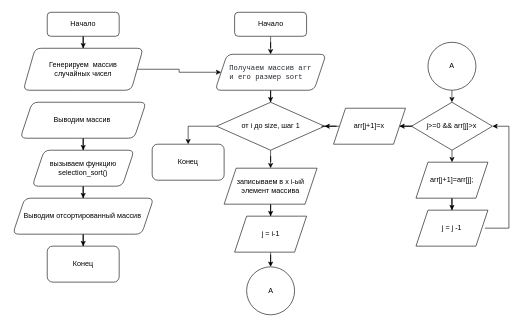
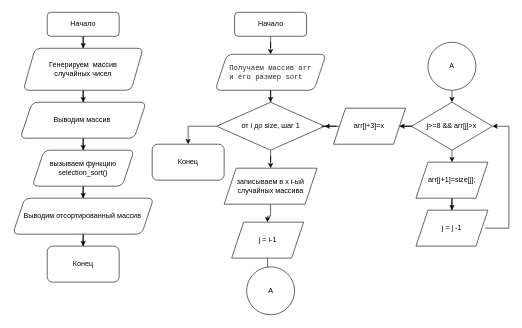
edge "Генерируем массив случайных чисел" -> "Получаем массив arr и его размер sort": now "Генерируем массив случайных чисел" -> "Выводим массив"
node "arr[j+1]=x": label "arr[j+1]=x" -> "arr[j+3]=x"
node "j>=0 && arr[j]>x": label "j>=0 && arr[j]>x" -> "j>=8 && arr[j]>x"
node "arr[j+1]=arr[j];": label "arr[j+1]=arr[j];" -> "arr[j+1]=size[j];"
node "записываем в х i-ый элемент массива": label "записываем в х i-ый элемент массива" -> "записываем в х i-ый случайных массива"
node "j = i-1": moved (271, 234) -> (268, 240)
